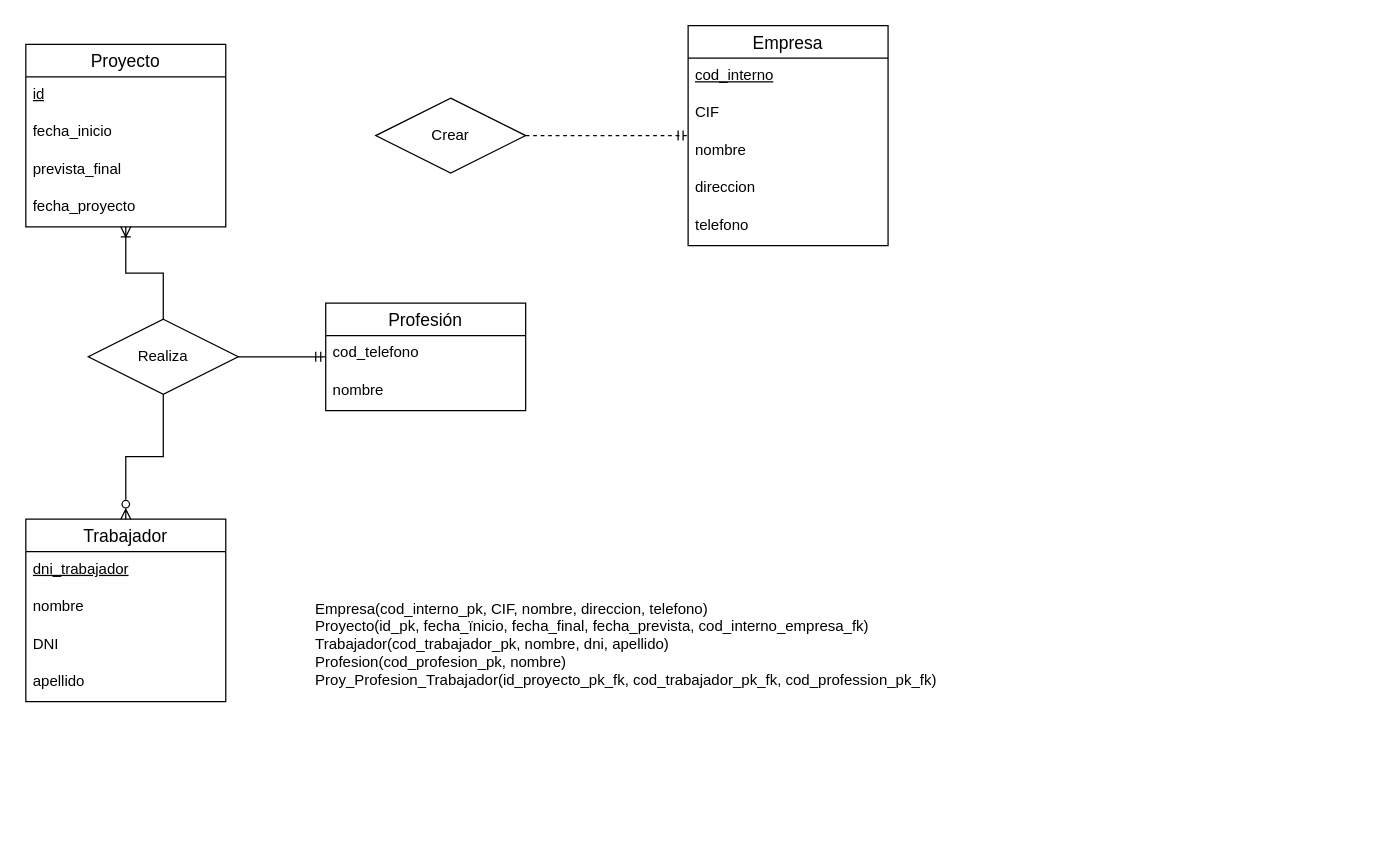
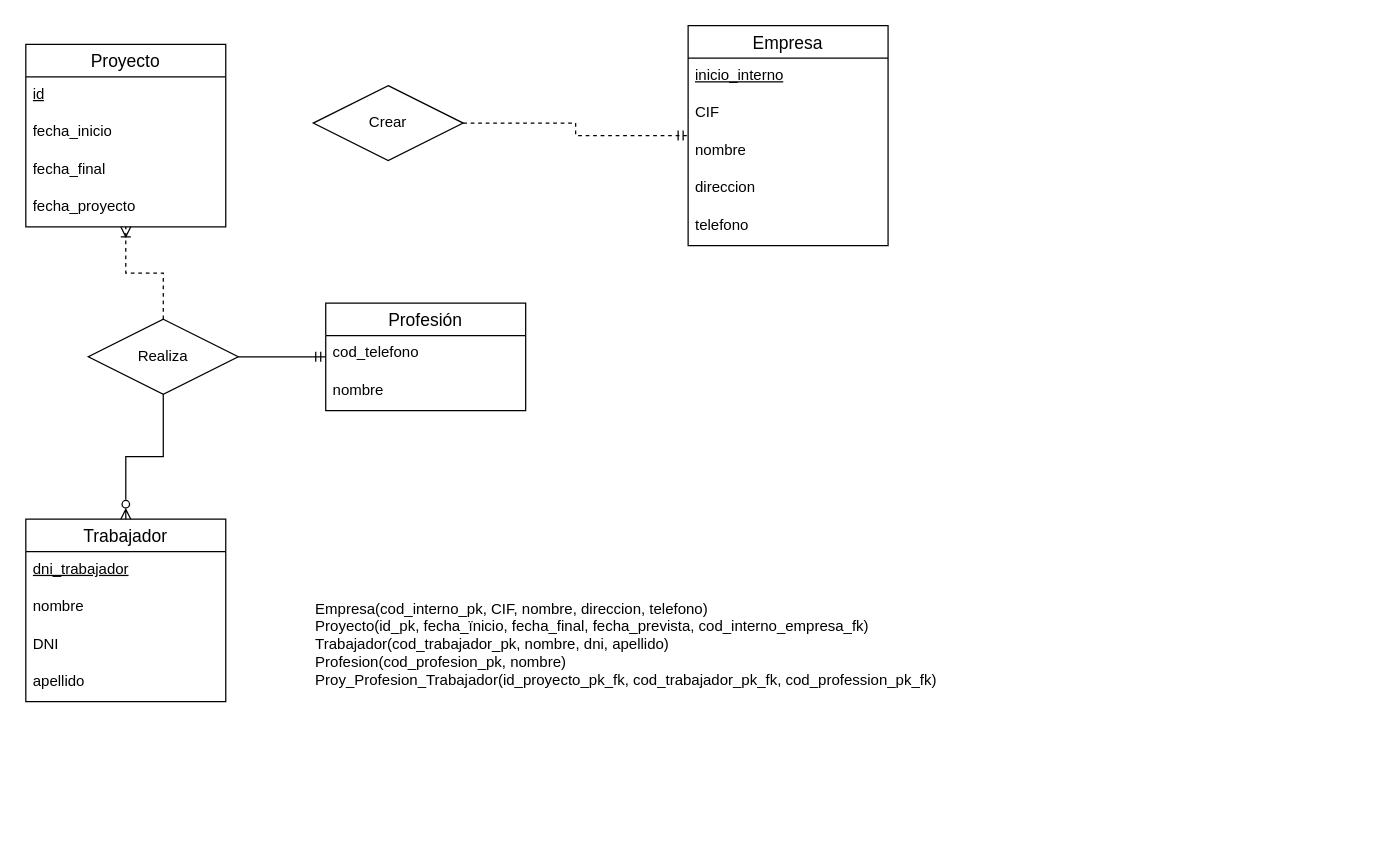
node "cod_interno": label "cod_interno" -> "inicio_interno"
node "Crear": moved (451, 136) -> (388, 123)
node "prevista_final": label "prevista_final" -> "fecha_final"
edge "Realiza" -> "Proyecto": style solid -> dashed
